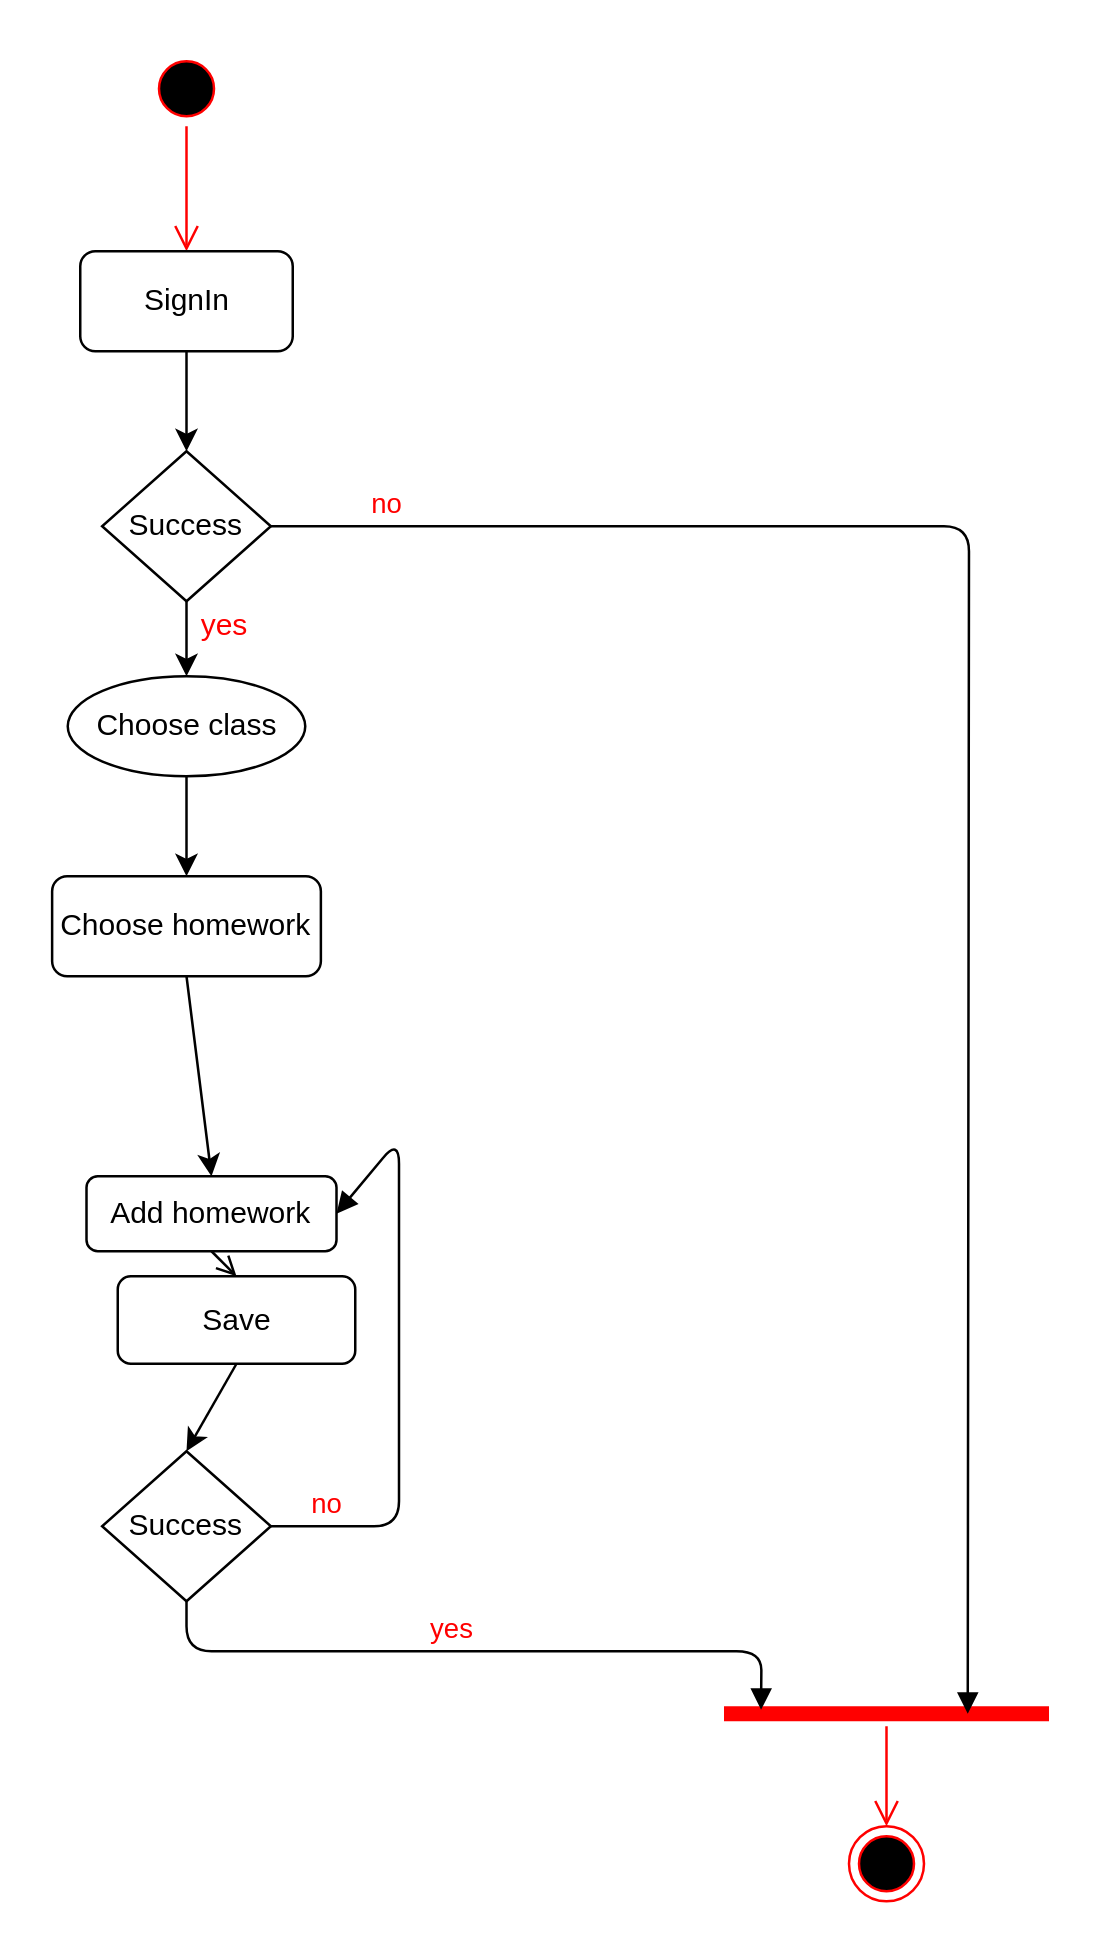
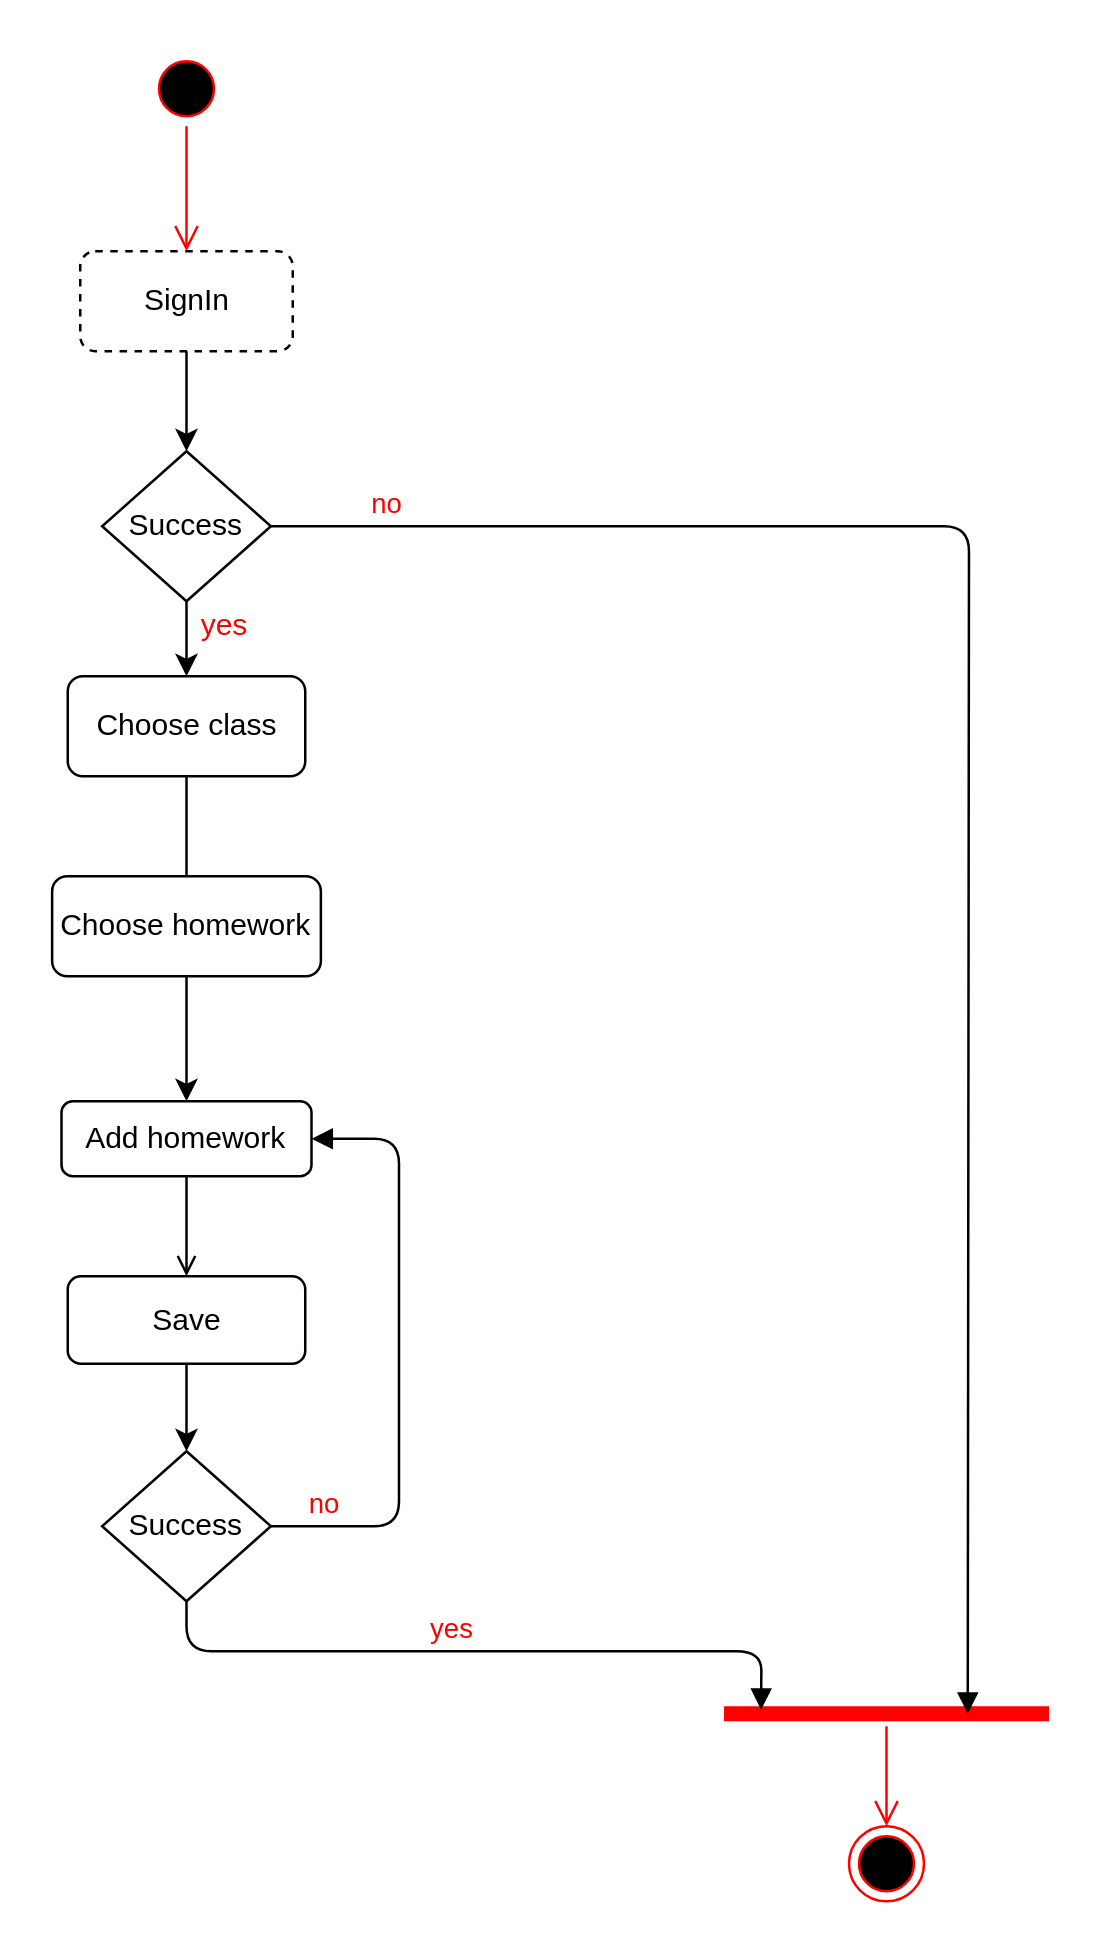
node "SignIn": style solid -> dashed
node "Choose class": shape ellipse -> rounded rectangle
edge "Choose class" -> "Choose homework": arrowhead classic -> none
node "Add homework": moved (211, 1214) -> (186, 1139)
node "Save": moved (236, 1320) -> (186, 1320)
